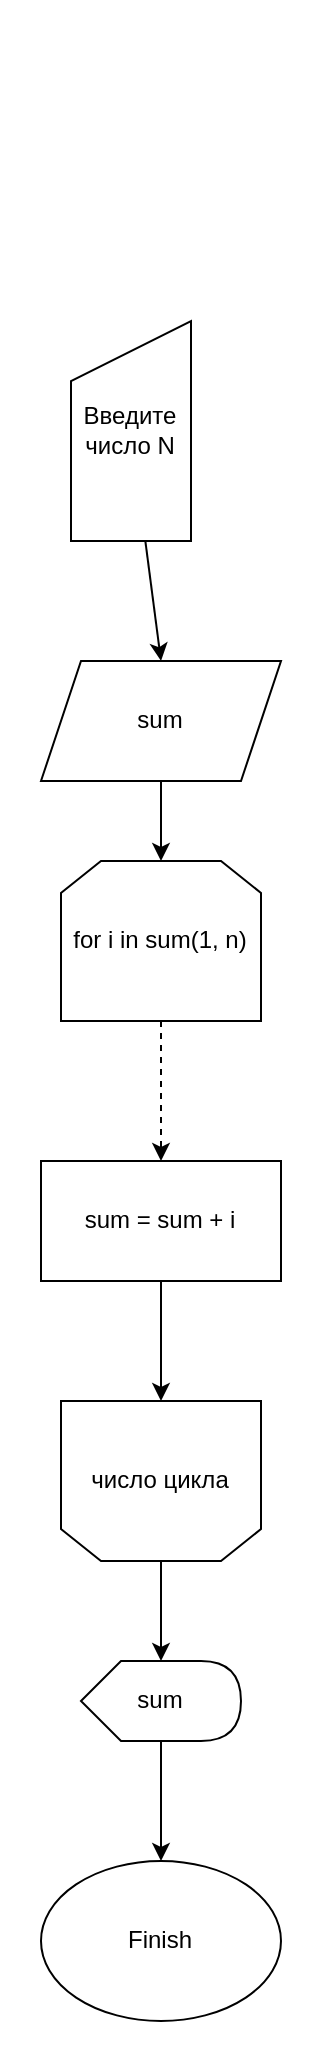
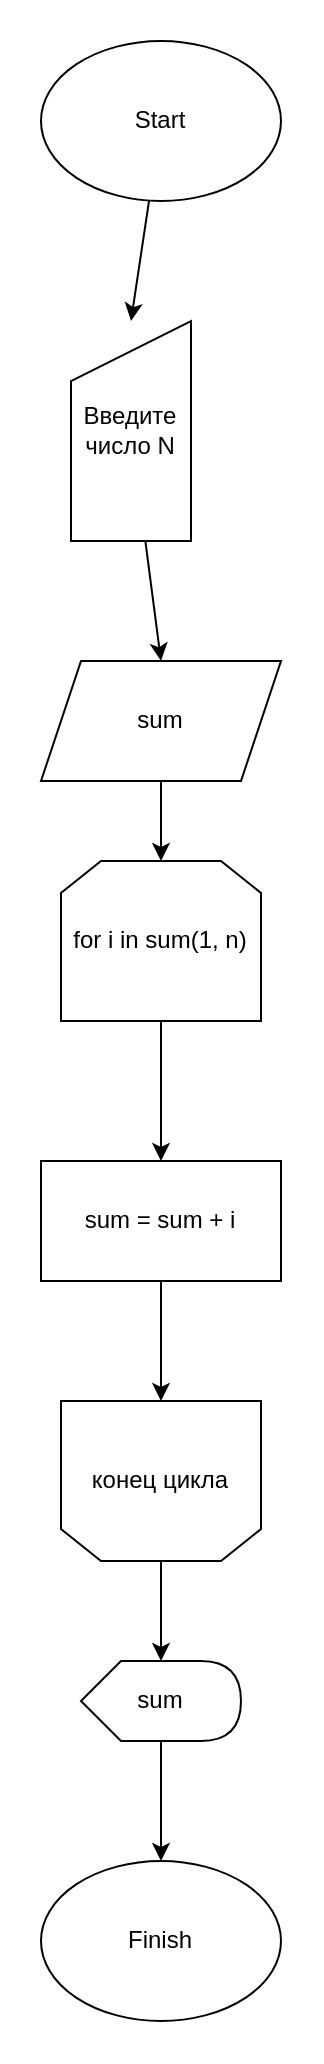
node "Start": added
edge "Start" -> "Введите число N": added
edge "for i in sum(1, n)" -> "sum = sum + i": style dashed -> solid
node "число цикла": label "число цикла" -> "конец цикла"
